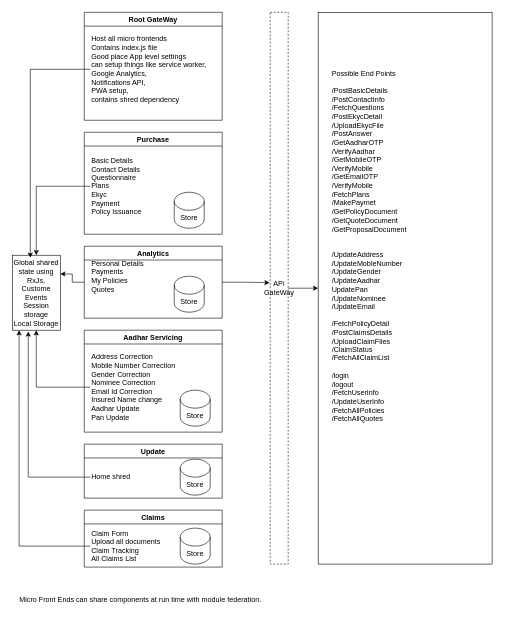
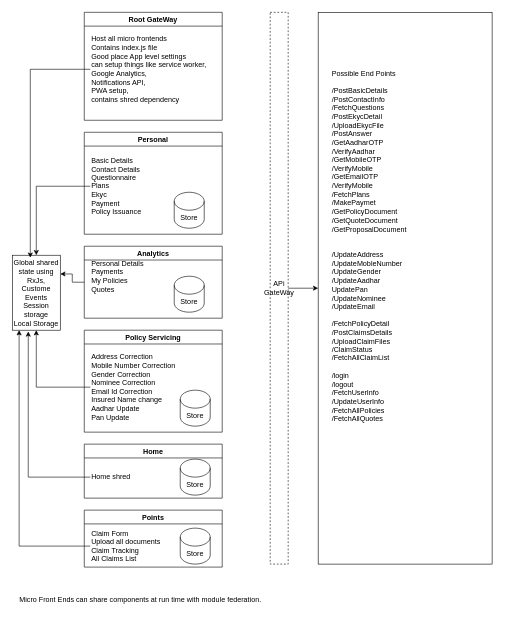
node "Purchase": label "Purchase" -> "Personal"
edge "Analytics" -> "APi GateWay": removed
node "Aadhar Servicing": label "Aadhar Servicing" -> "Policy Servicing"
node "Update": label "Update" -> "Home"
node "Claims": label "Claims" -> "Points"
